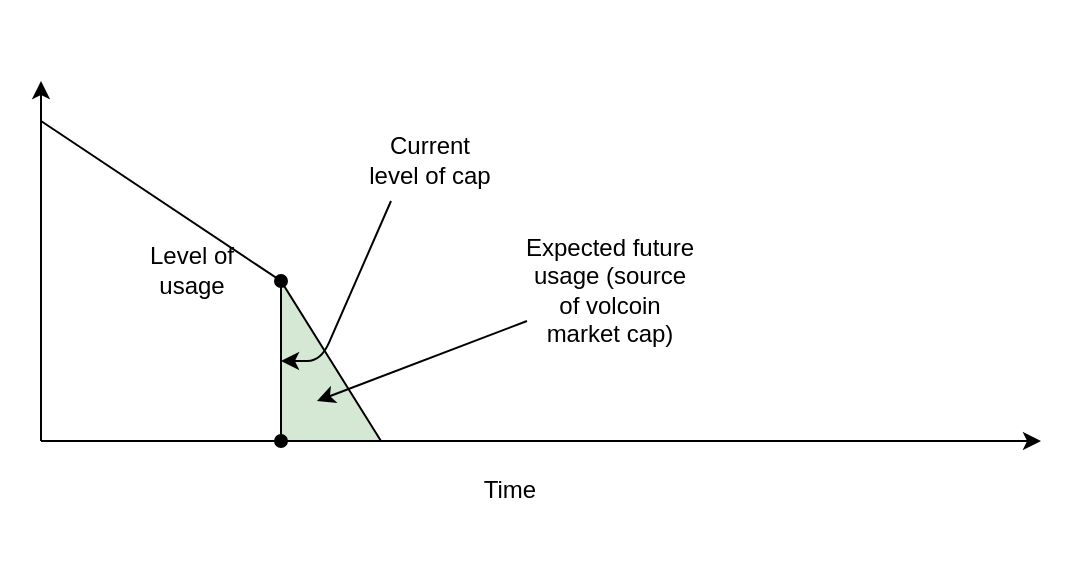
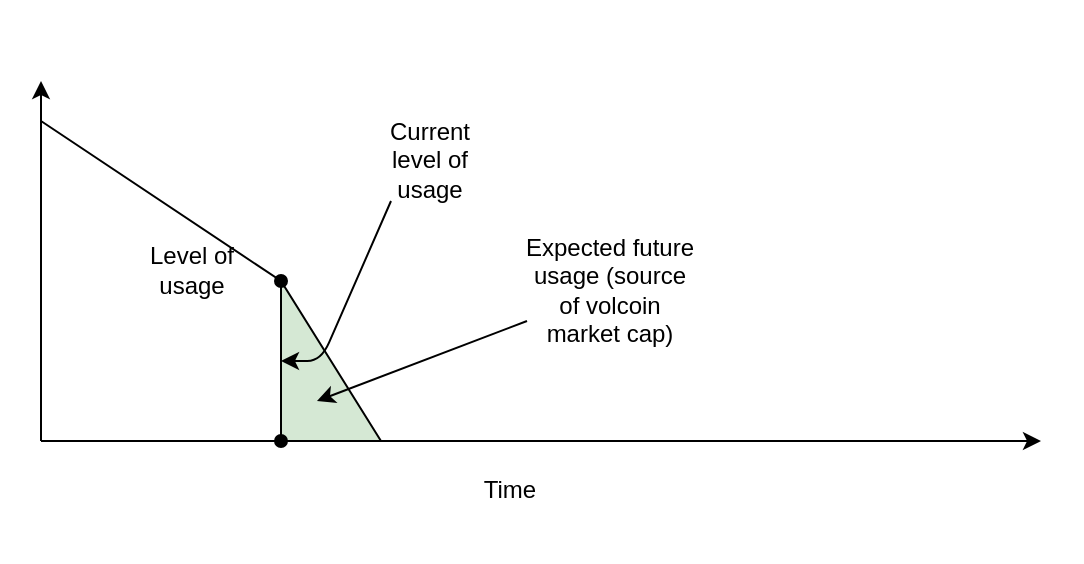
node "Current level of cap": label "Current level of cap" -> "Current level of usage"
